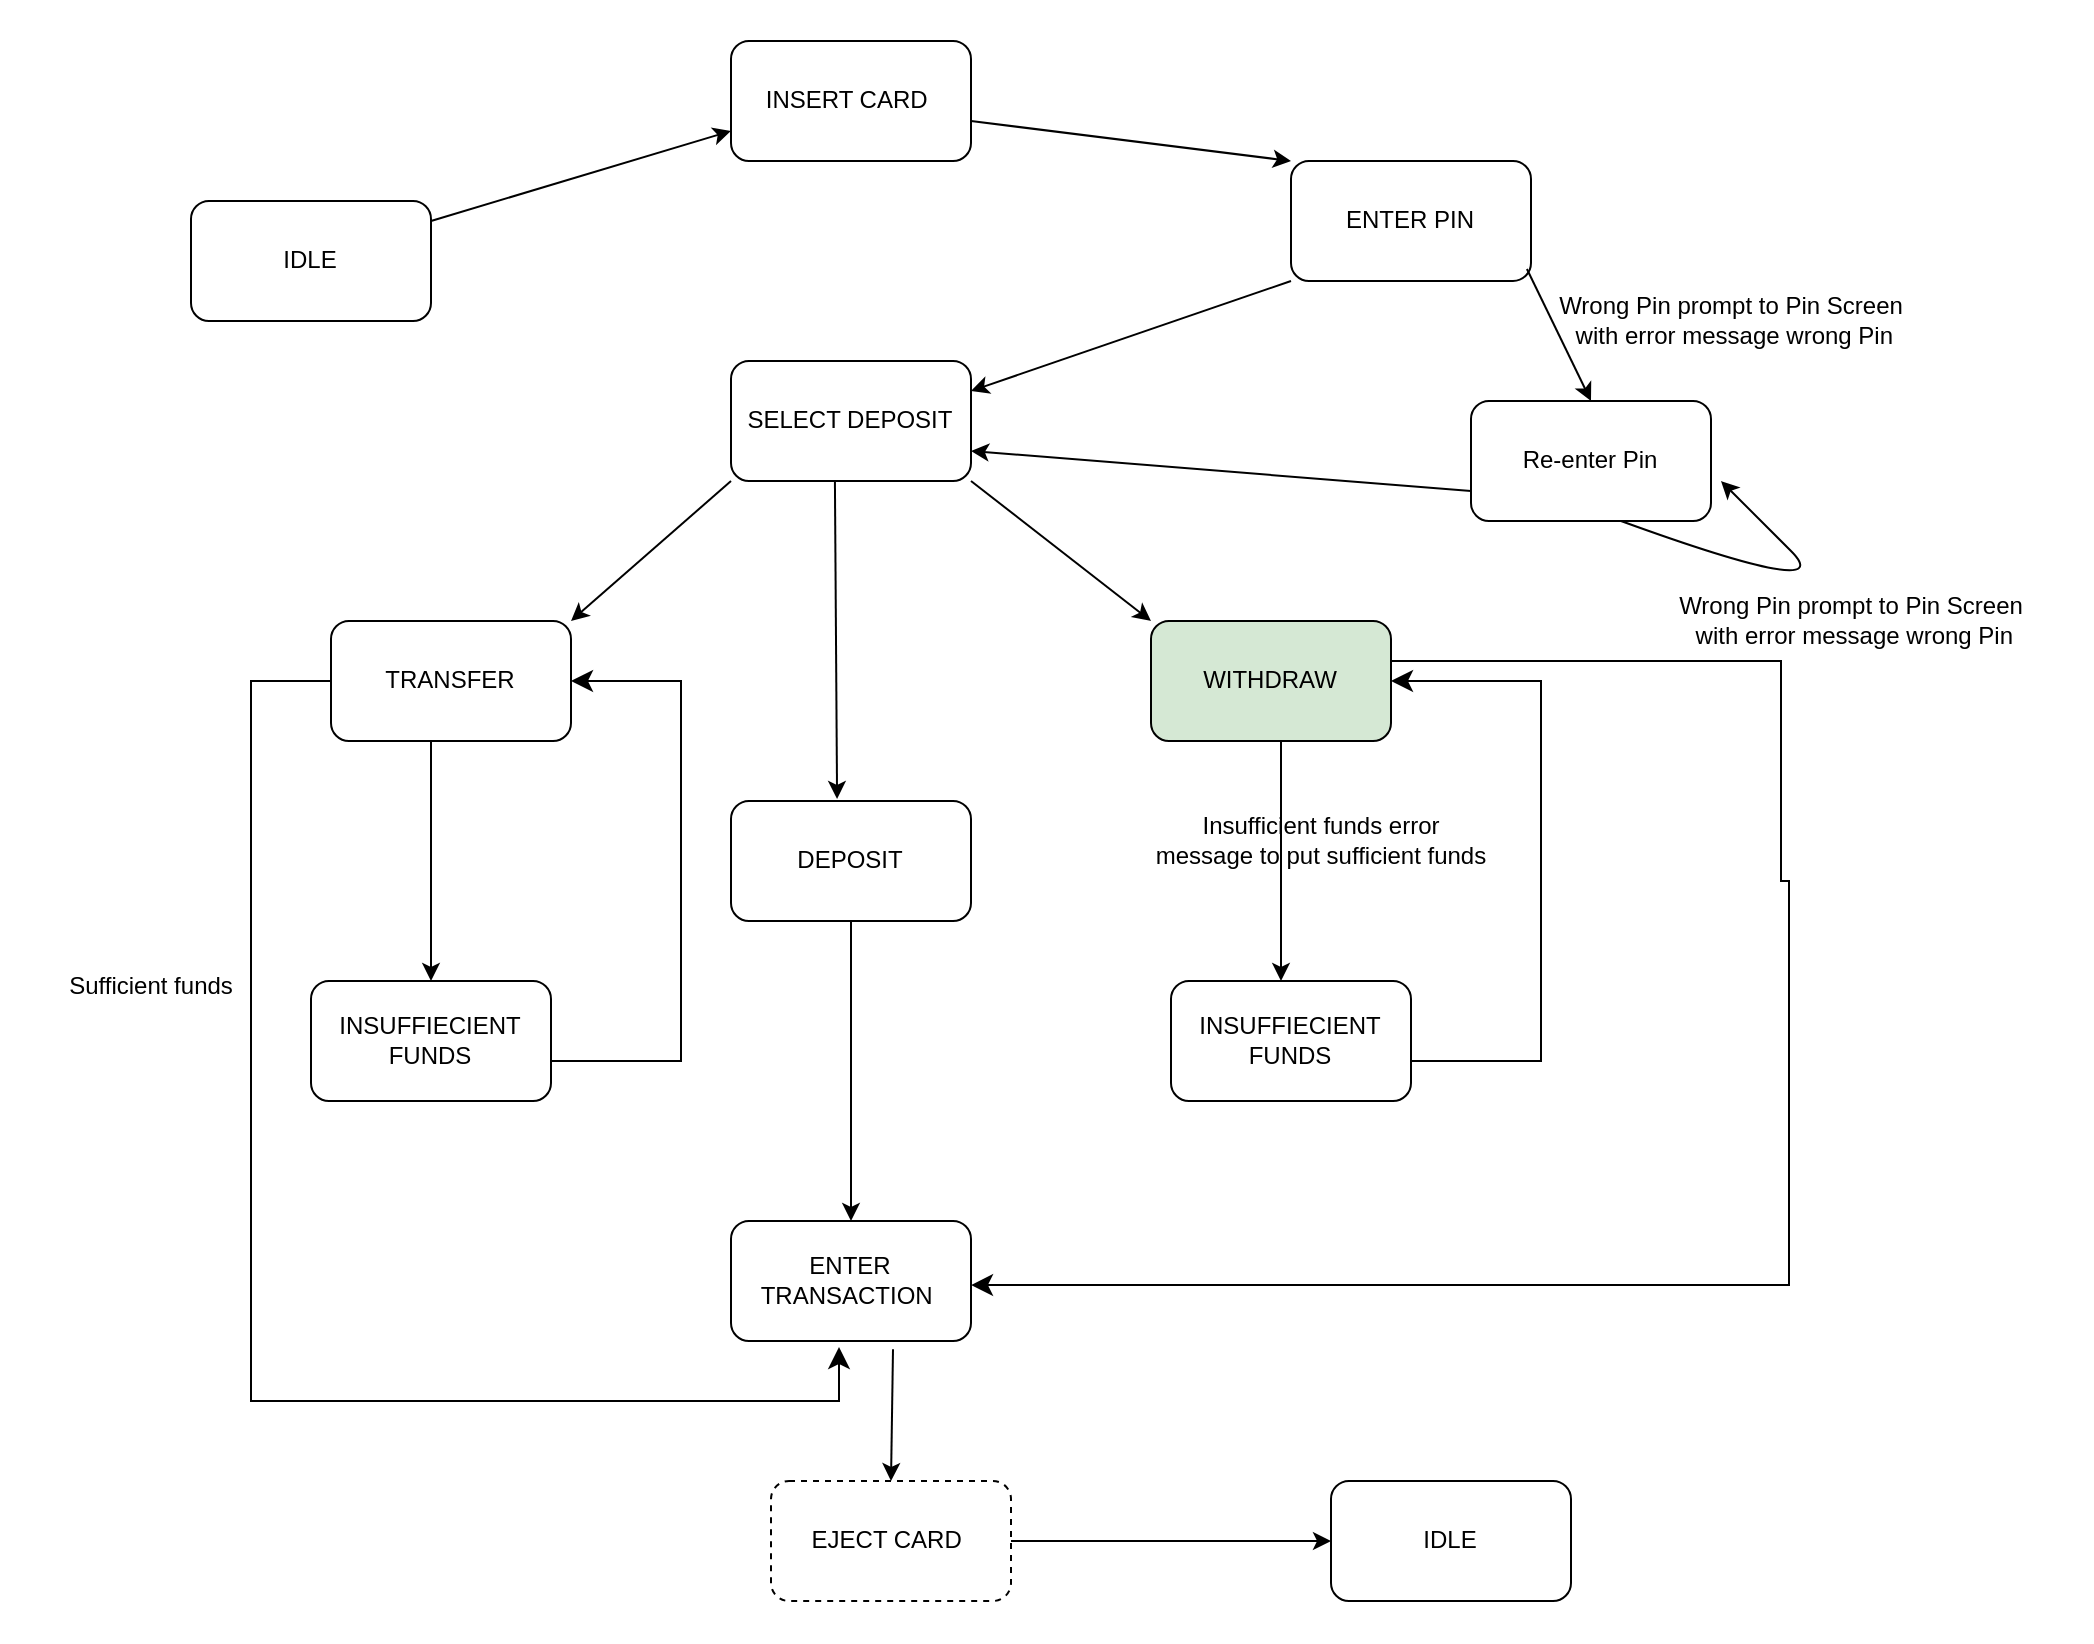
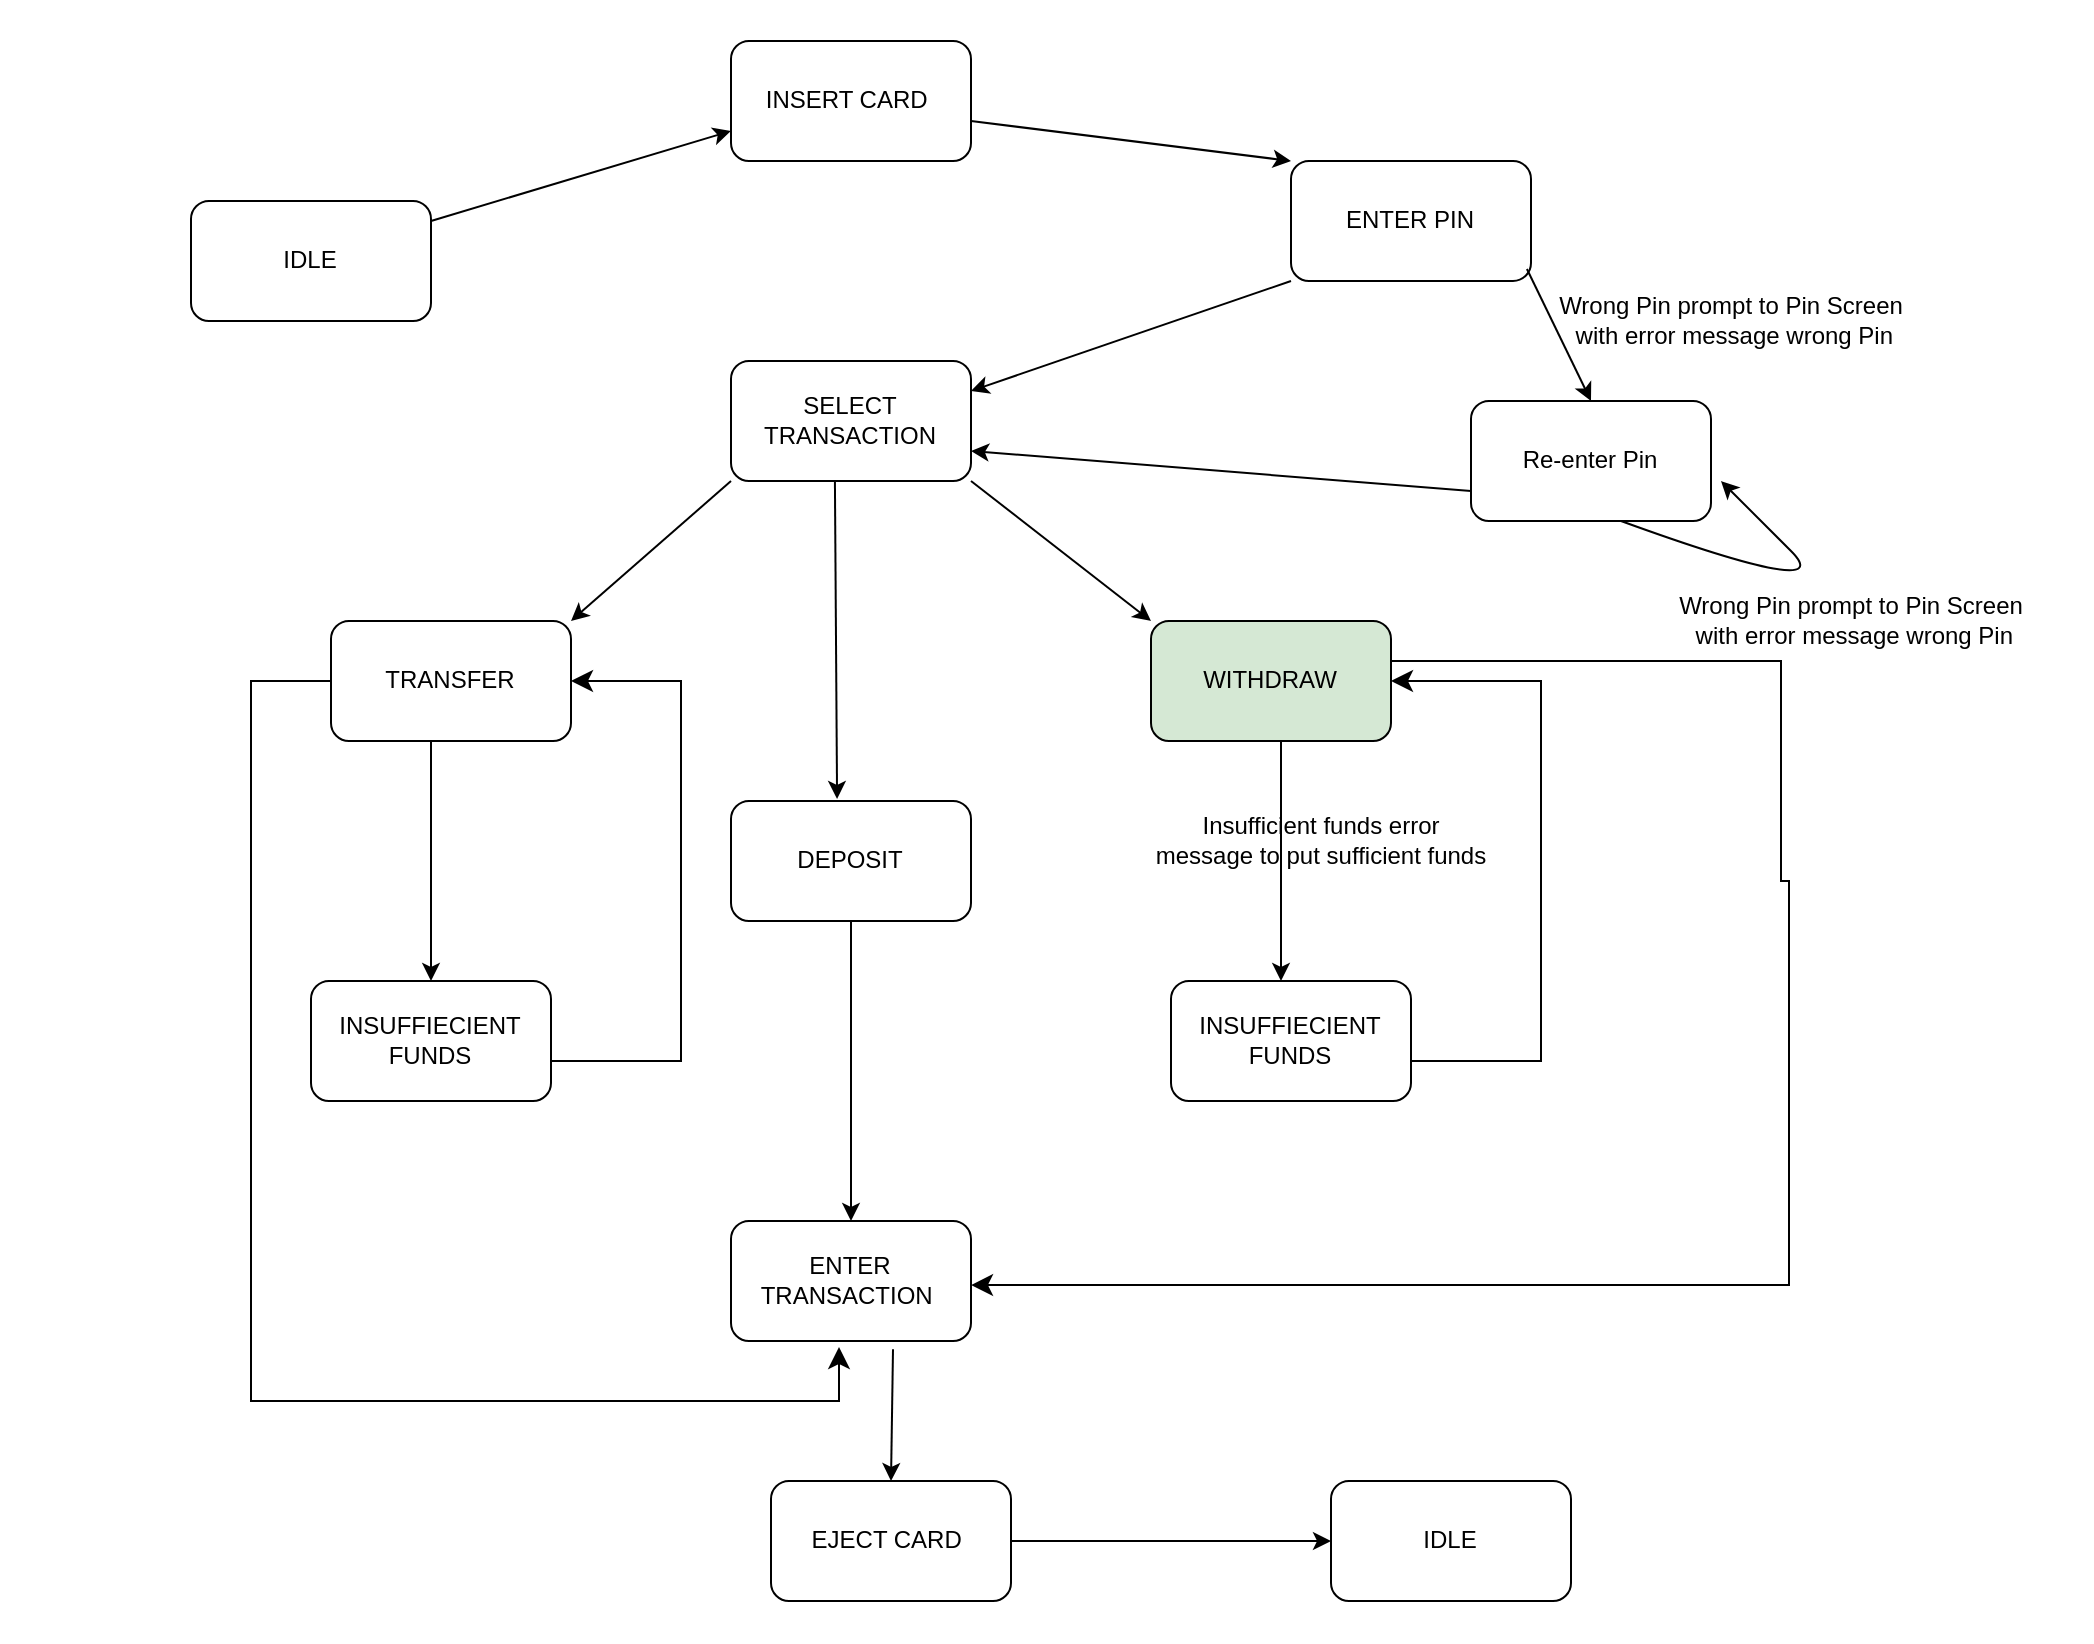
node "SELECT DEPOSIT": label "SELECT DEPOSIT" -> "SELECT TRANSACTION"
node "Sufficient funds": removed
node "EJECT CARD": style dashed -> solid
